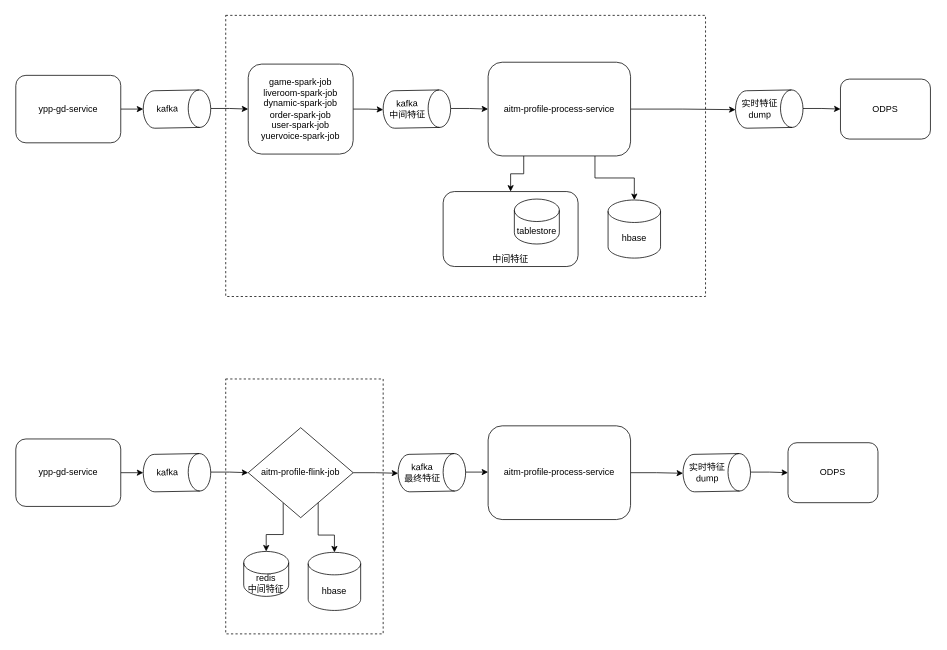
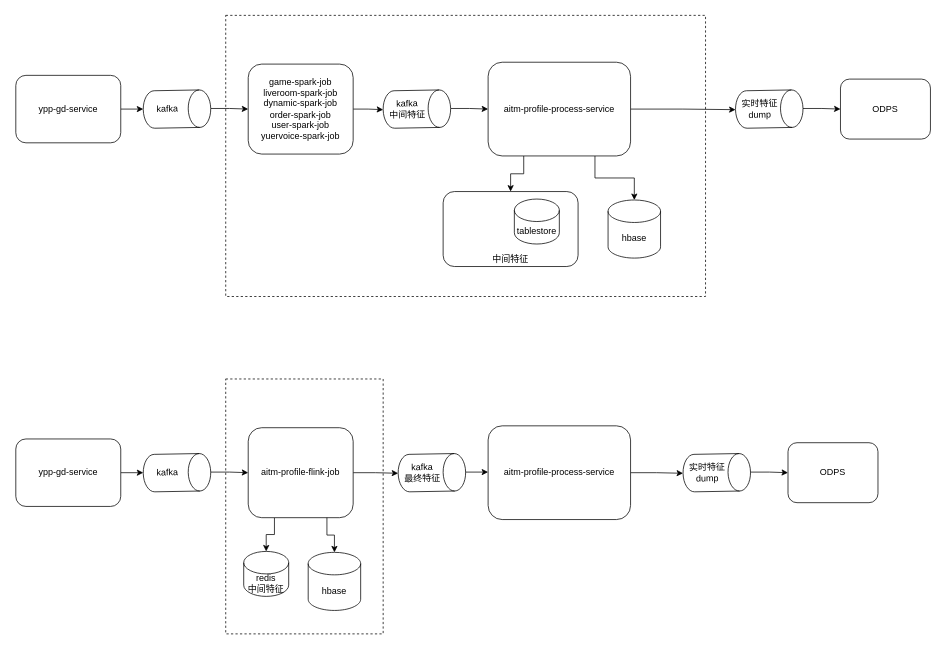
node "aitm-profile-flink-job": shape diamond -> rounded rectangle
